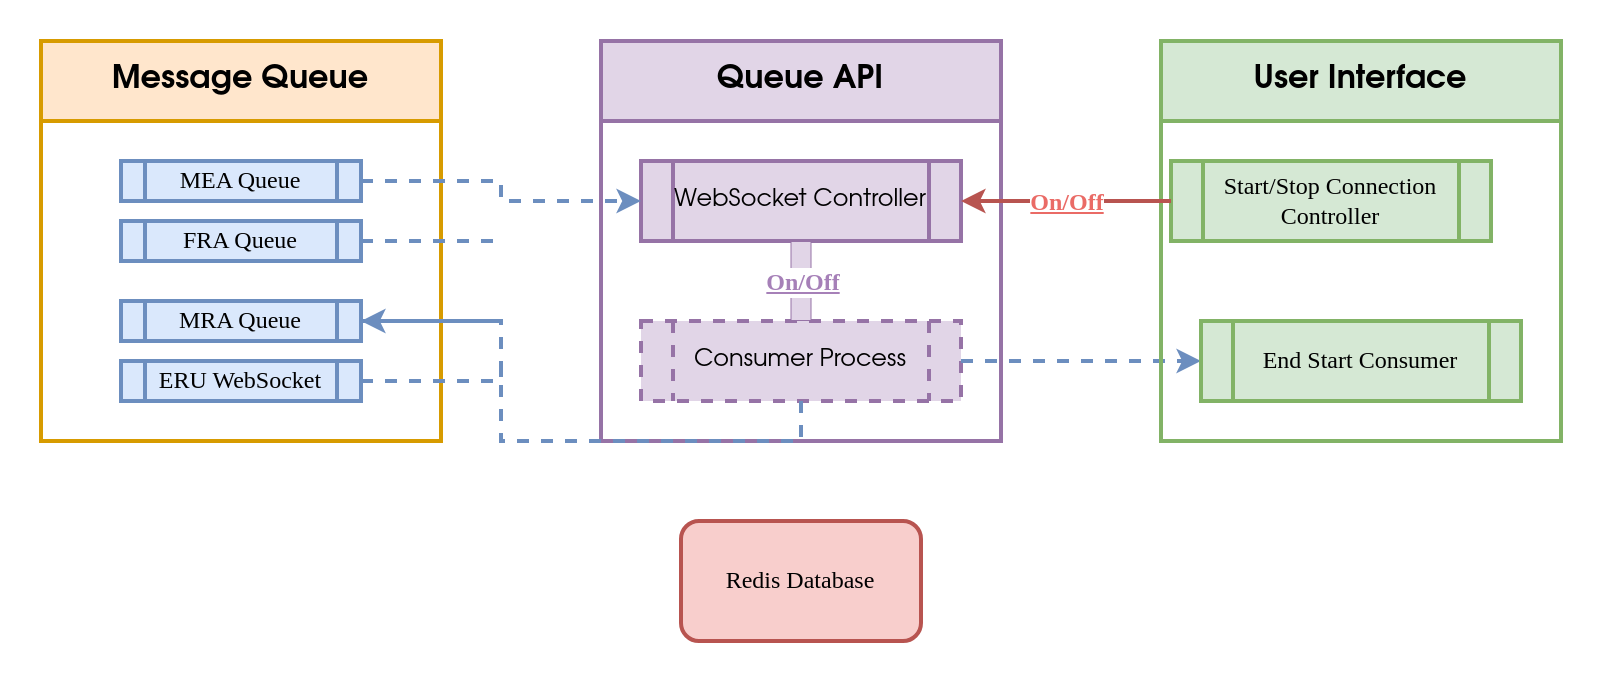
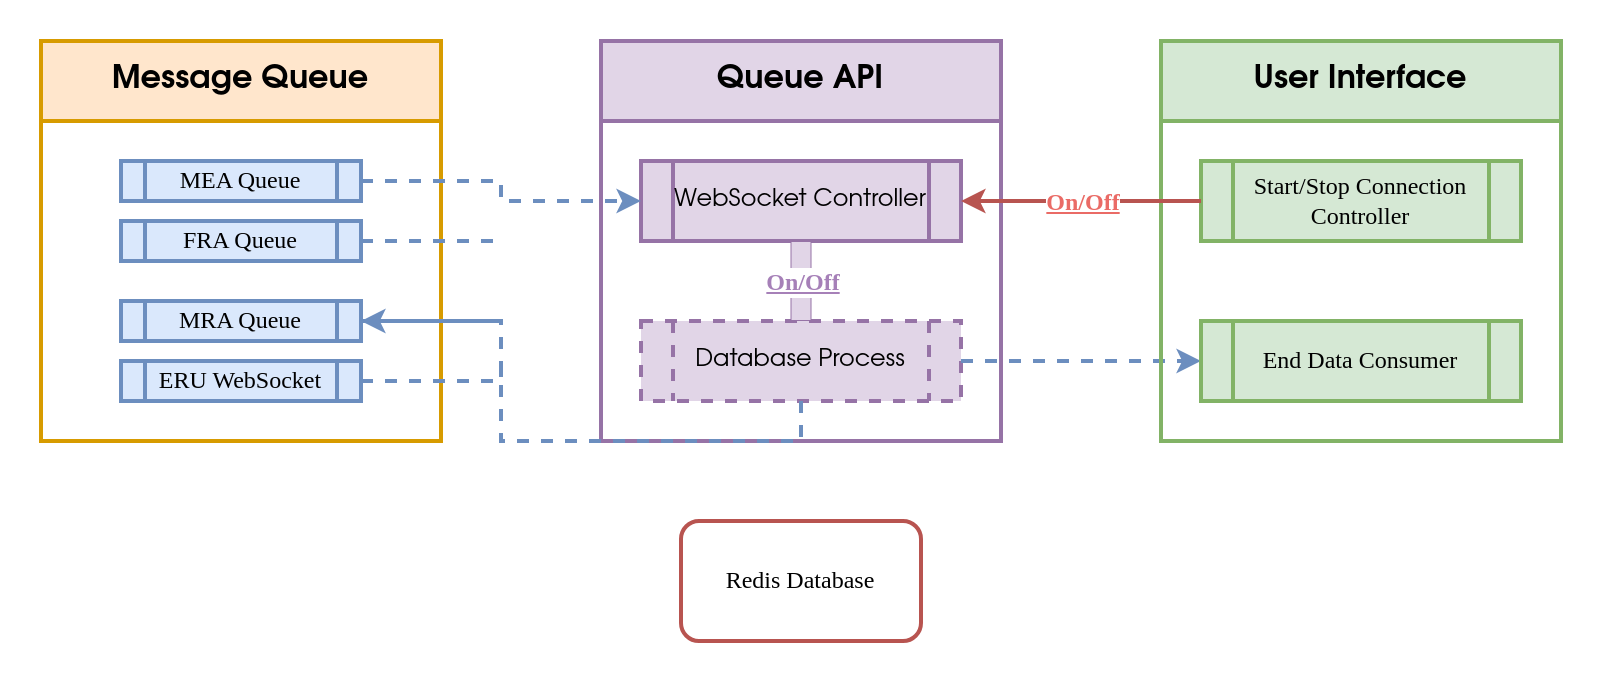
node "Start/Stop Connection Controller": moved (1331, 201) -> (1361, 201)
node "Consumer Process": label "Consumer Process" -> "Database Process"
node "End Start Consumer": label "End Start Consumer" -> "End Data Consumer"
node "Redis Database": fillcolor #f8cecc -> #ffffff
